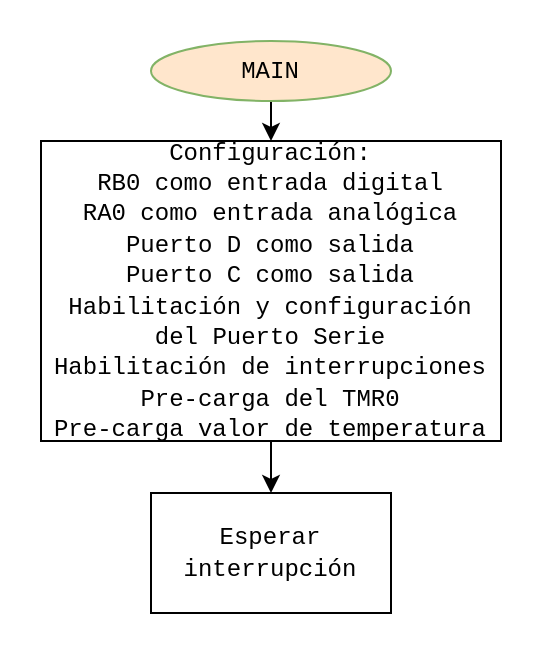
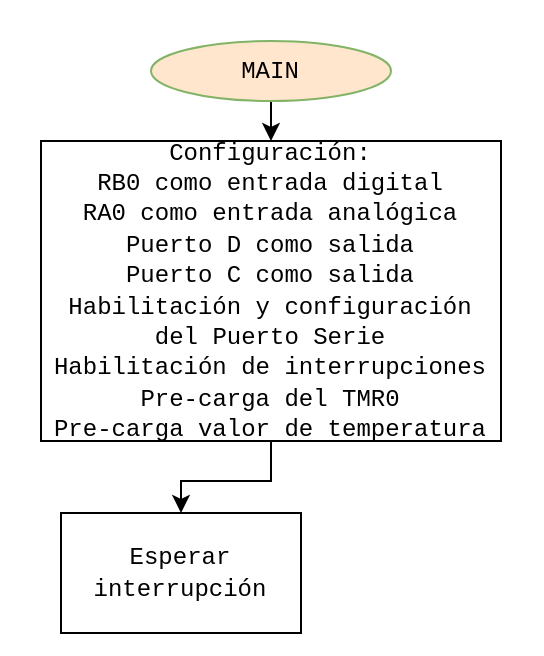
node "Esperar interrupción": moved (271, 553) -> (181, 573)
